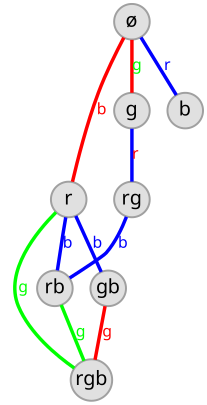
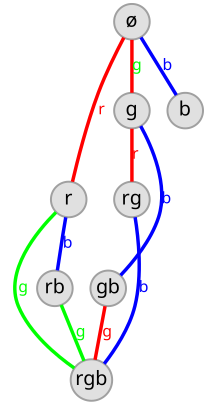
edge "ø" -- "b": label "r" -> "b"
edge "ø" -- "r": label "b" -> "r"
edge "g" -- "rg": color #0000ff -> #ff0000
edge "r" -- "gb": now "g" -- "gb"
edge "rg" -- "rb": now "rg" -- "rgb"
